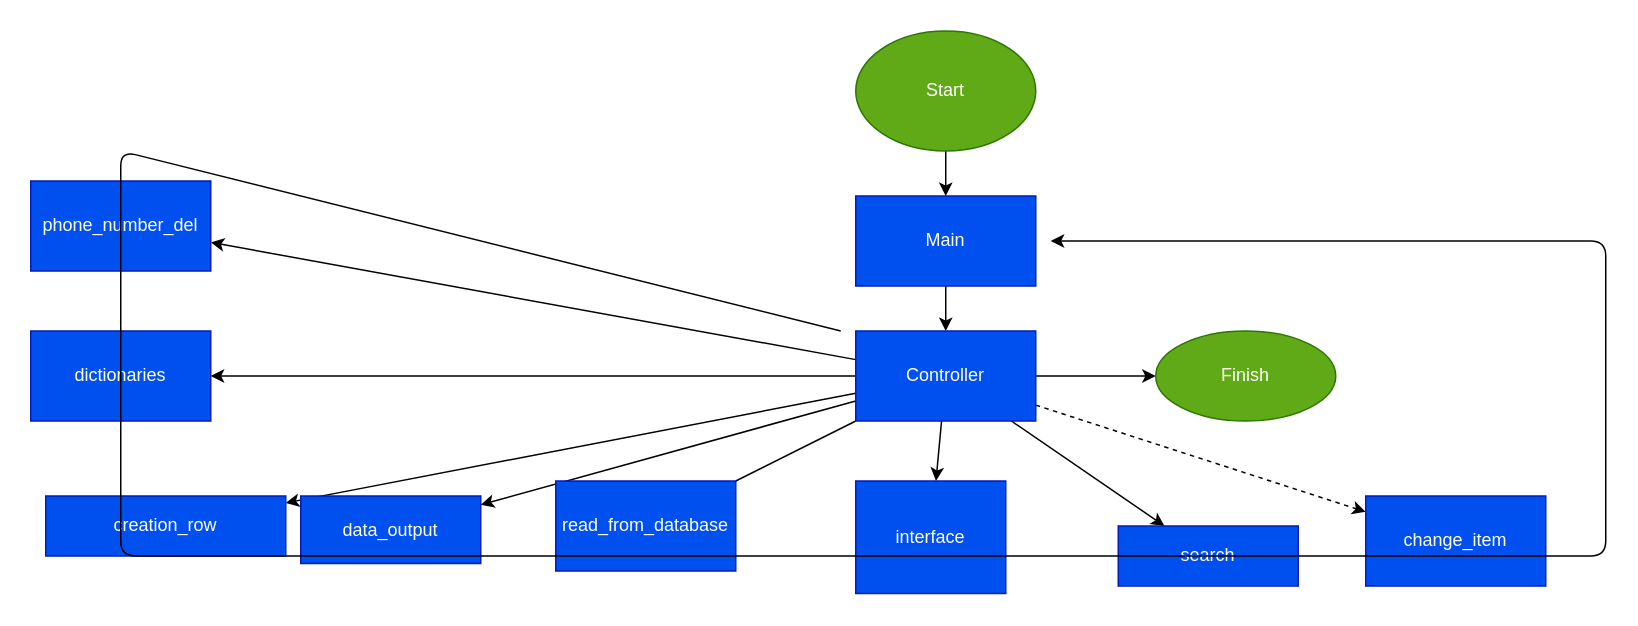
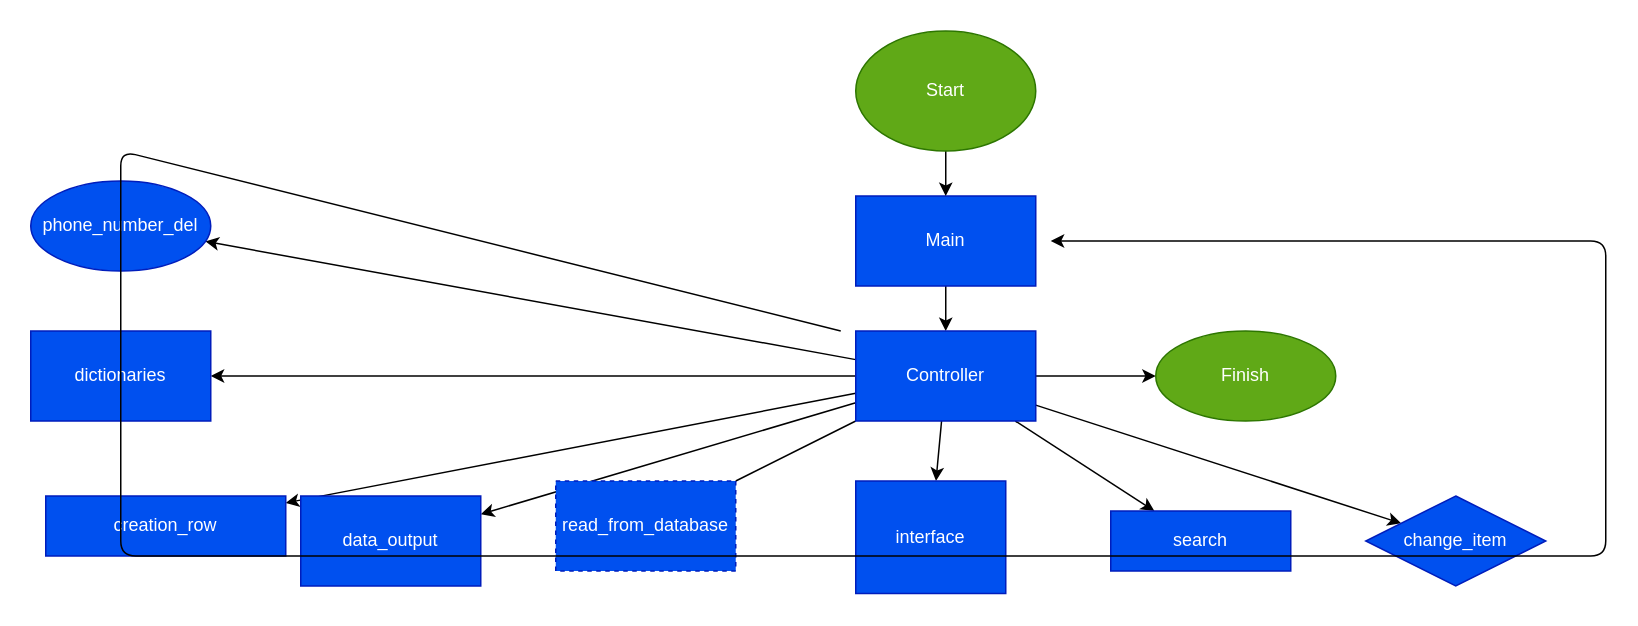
node "phone_number_del": shape rectangle -> ellipse
edge "Controller" -> "change_item": style dashed -> solid
node "read_from_database": style solid -> dashed
node "data_output": size 180x68 -> 180x90
node "change_item": shape rectangle -> diamond
node "search": moved (1208, 556) -> (1201, 541)
